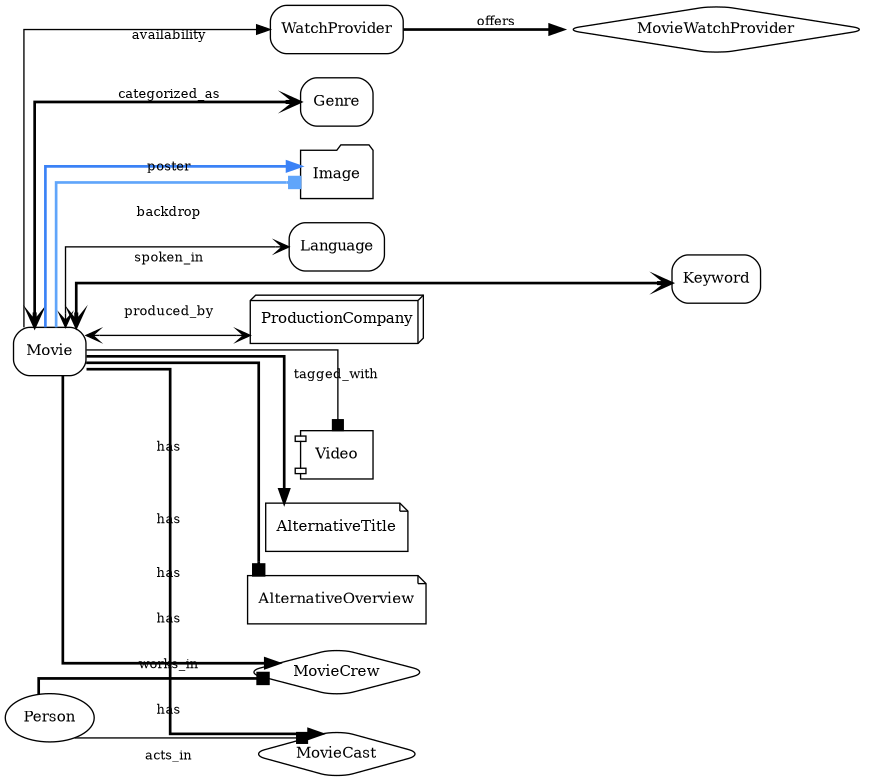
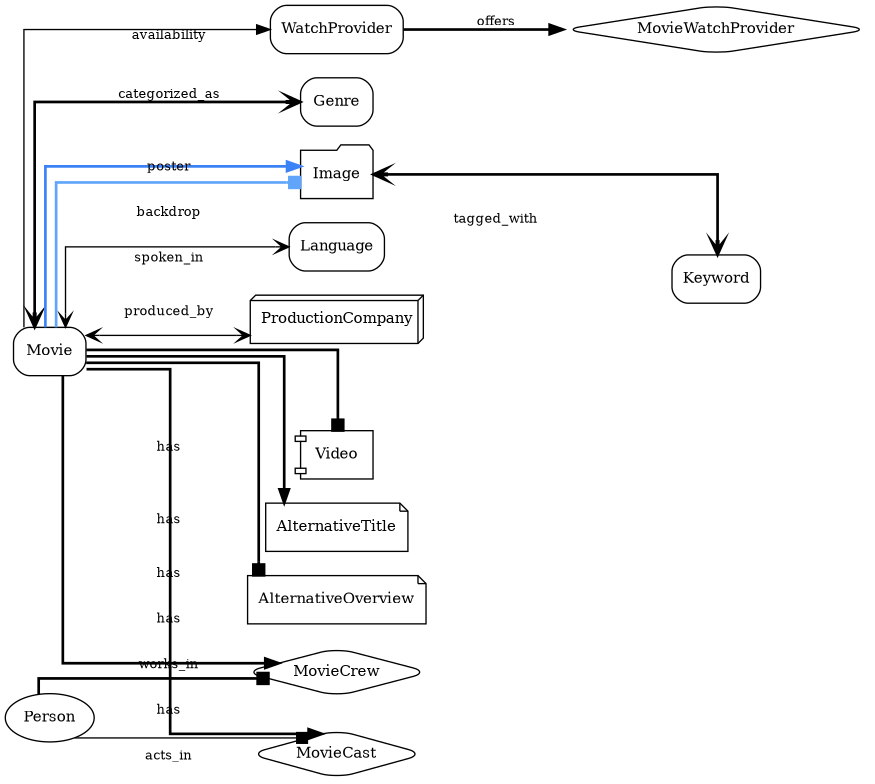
edge "Keyword" -- "Movie": now "Keyword" -- "Image"
edge "Movie" -> "Video": style solid -> bold
